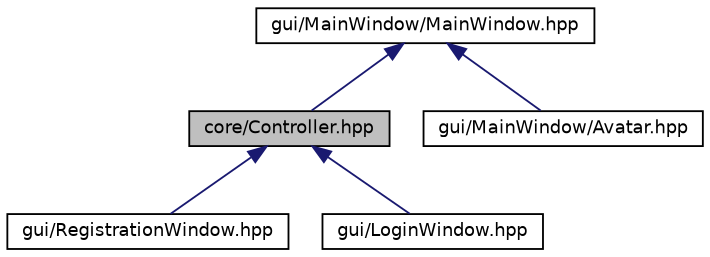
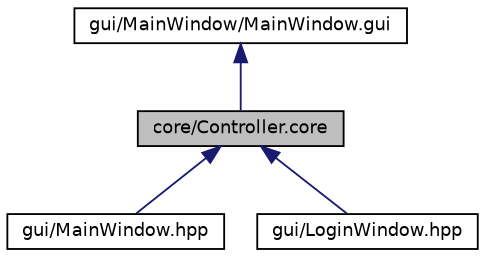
node "gui/MainWindow/MainWindow.hpp": label "gui/MainWindow/MainWindow.hpp" -> "gui/MainWindow/MainWindow.gui"
node "core/Controller.hpp": label "core/Controller.hpp" -> "core/Controller.core"
node "gui/MainWindow/Avatar.hpp": removed
node "gui/RegistrationWindow.hpp": label "gui/RegistrationWindow.hpp" -> "gui/MainWindow.hpp"
